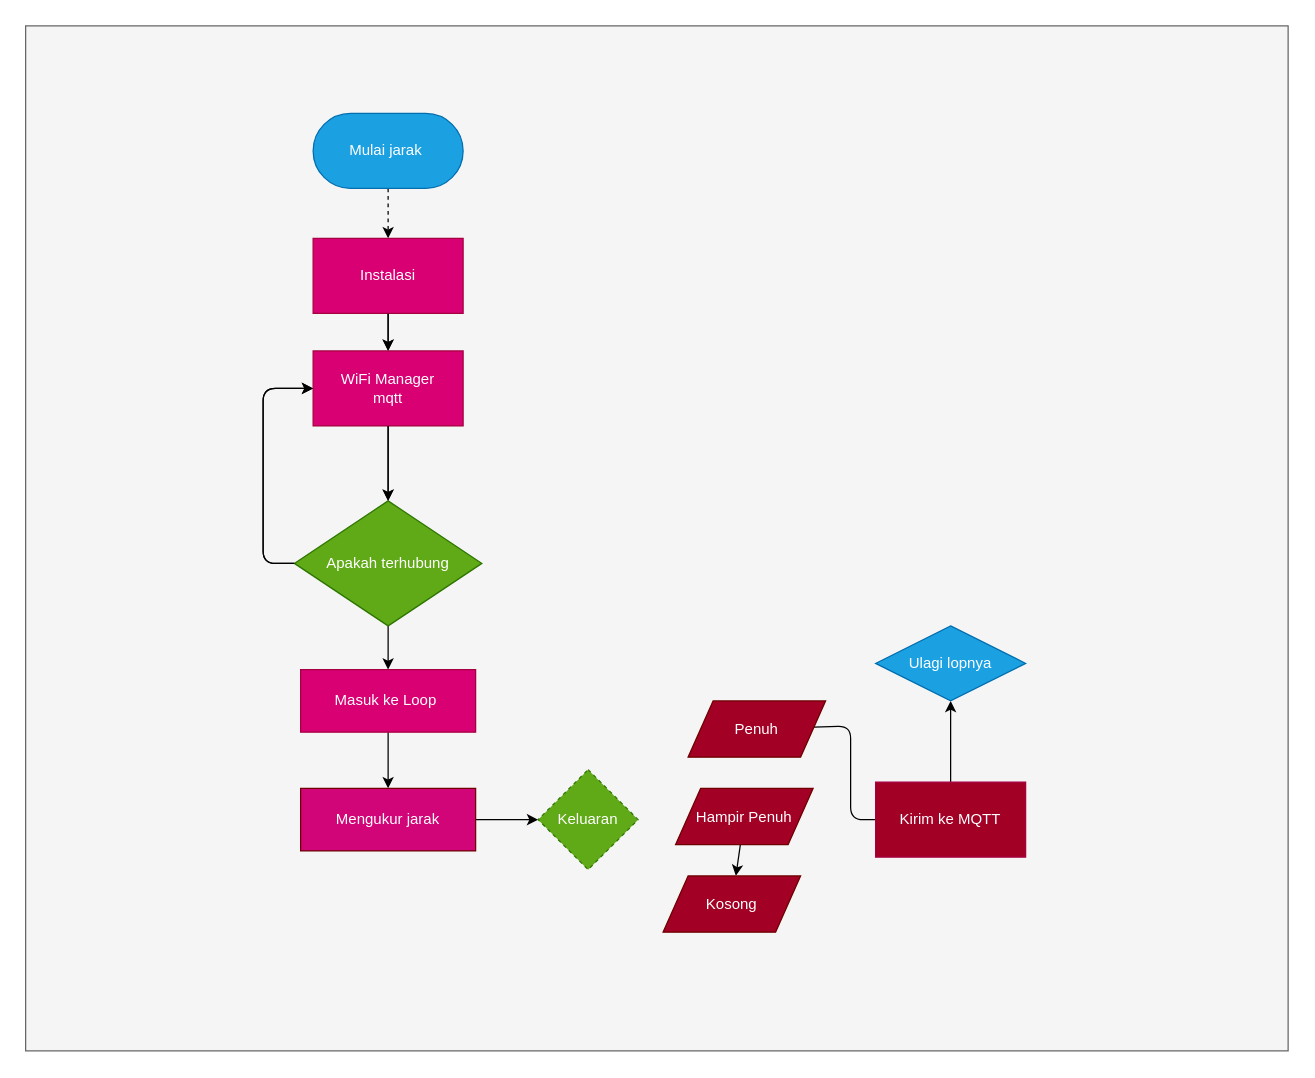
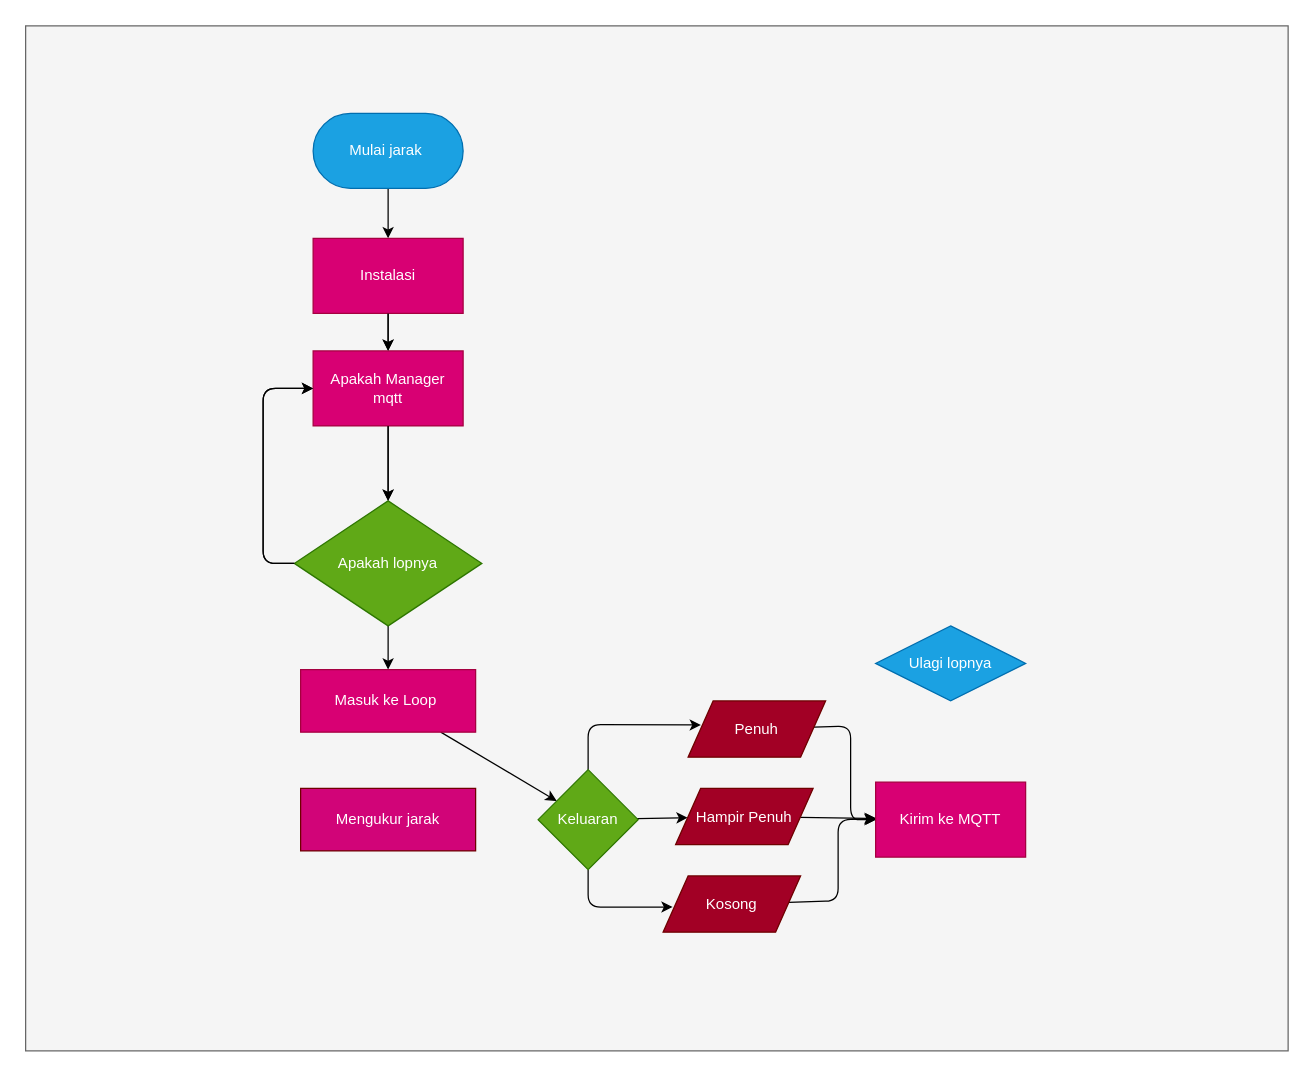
edge "Mulai jarak" -> "Instalasi": style dashed -> solid
node "WiFi Manager mqtt": label "WiFi Manager mqtt" -> "Apakah Manager mqtt"
node "Apakah terhubung": label "Apakah terhubung" -> "Apakah lopnya"
edge "Keluaran" -> "Penuh": added
edge "Kirim ke MQTT" -> "Ulagi lopnya": removed
edge "Masuk ke Loop" -> "Mengukur jarak": now "Masuk ke Loop" -> "Keluaran"
edge "Keluaran" -> "Hampir Penuh": added
edge "Mengukur jarak" -> "Keluaran": removed
node "Keluaran": style dashed -> solid
edge "Penuh" -- "Kirim ke MQTT": arrowhead none -> classic
node "Kirim ke MQTT": fillcolor #a20025 -> #d80073
edge "Hampir Penuh" -> "Kosong": now "Hampir Penuh" -> "Kirim ke MQTT"
edge "Kosong" -> "Kirim ke MQTT": added
edge "Keluaran" -> "Kosong": added
